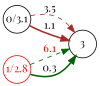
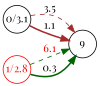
node "3": label "3" -> "9"
